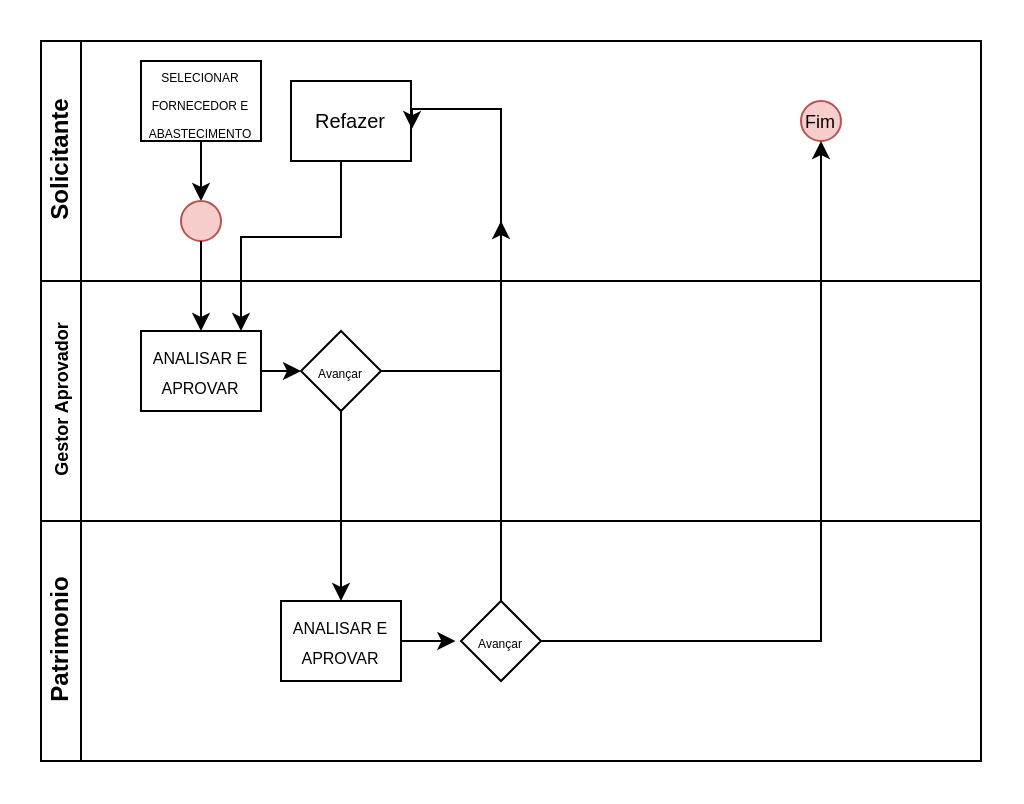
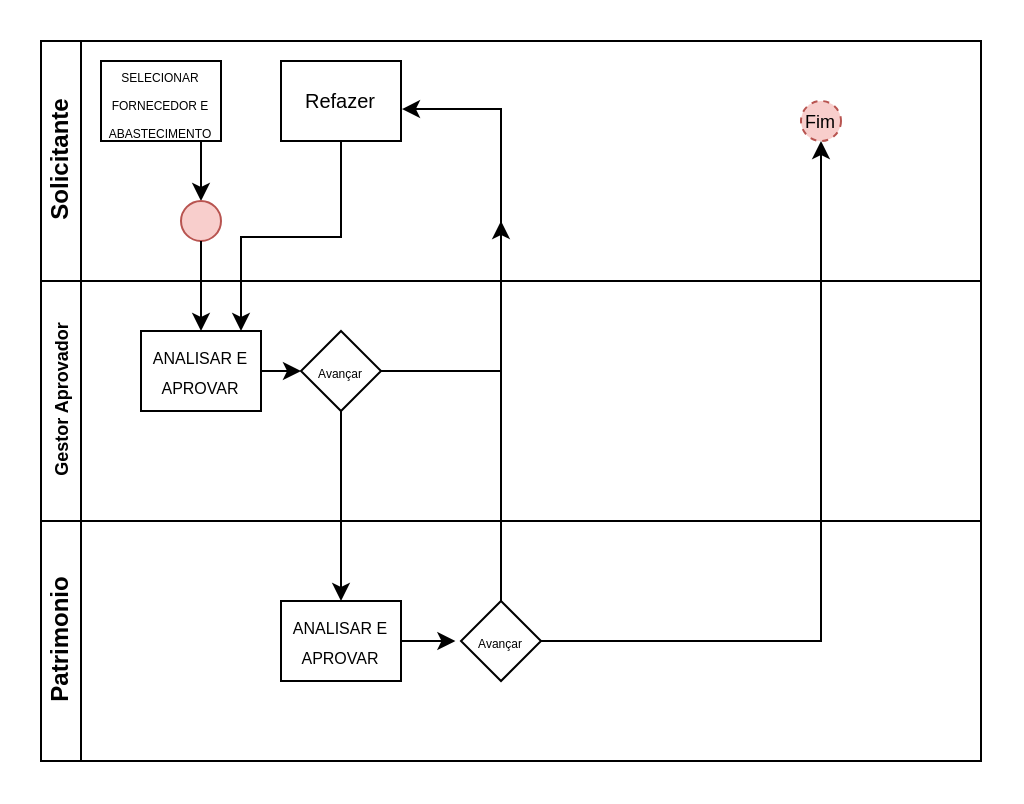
node "SELECIONAR FORNECEDOR E ABASTECIMENTO": moved (201, 101) -> (161, 101)
node "Refazer": moved (351, 121) -> (341, 101)
node "Fim": style solid -> dashed
